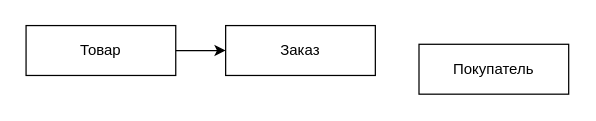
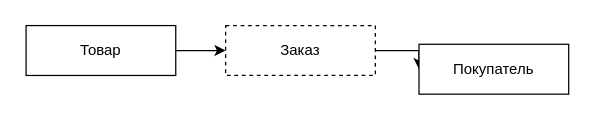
node "Заказ": style solid -> dashed
edge "Заказ" -> "Покупатель": added
